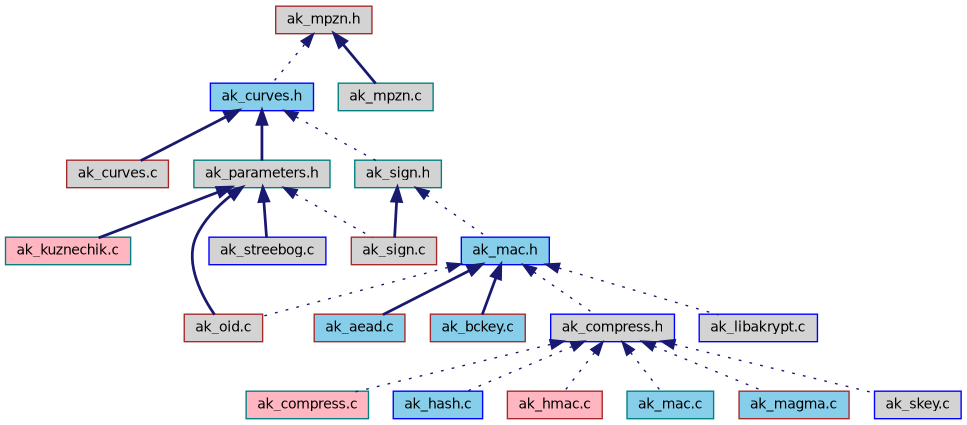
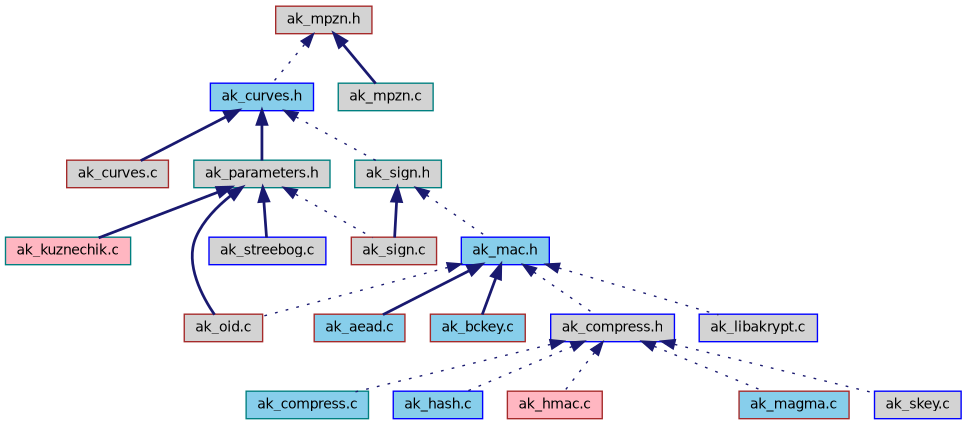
node "ak_compress.c": fillcolor lightpink -> skyblue
node "ak_mac.c": removed
